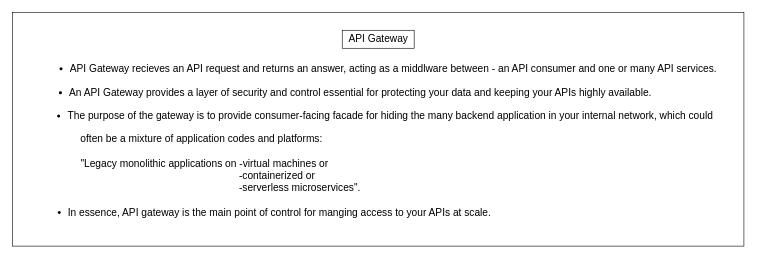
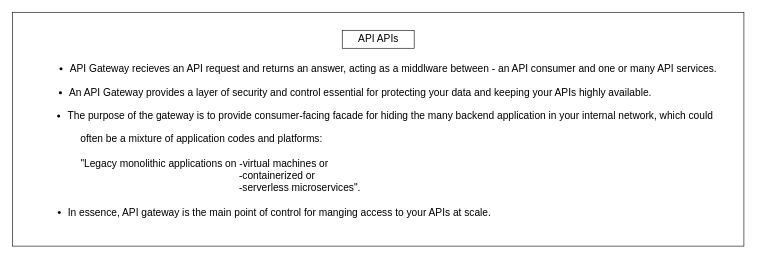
node "API Gateway": label "API Gateway" -> "API APIs"
